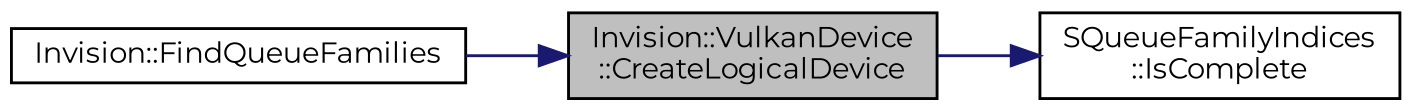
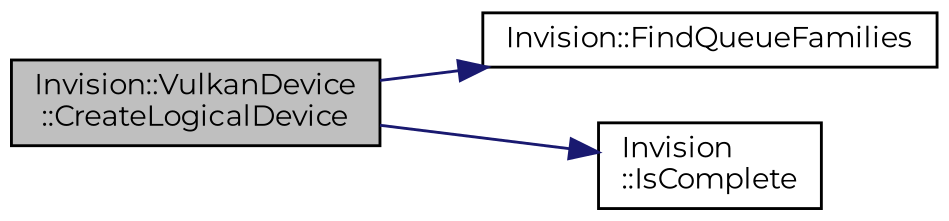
edge "Invision::FindQueueFamilies" -> "Invision::VulkanDevice ::CreateLogicalDevice": reversed
node "SQueueFamilyIndices ::IsComplete": label "SQueueFamilyIndices ::IsComplete" -> "Invision ::IsComplete"
